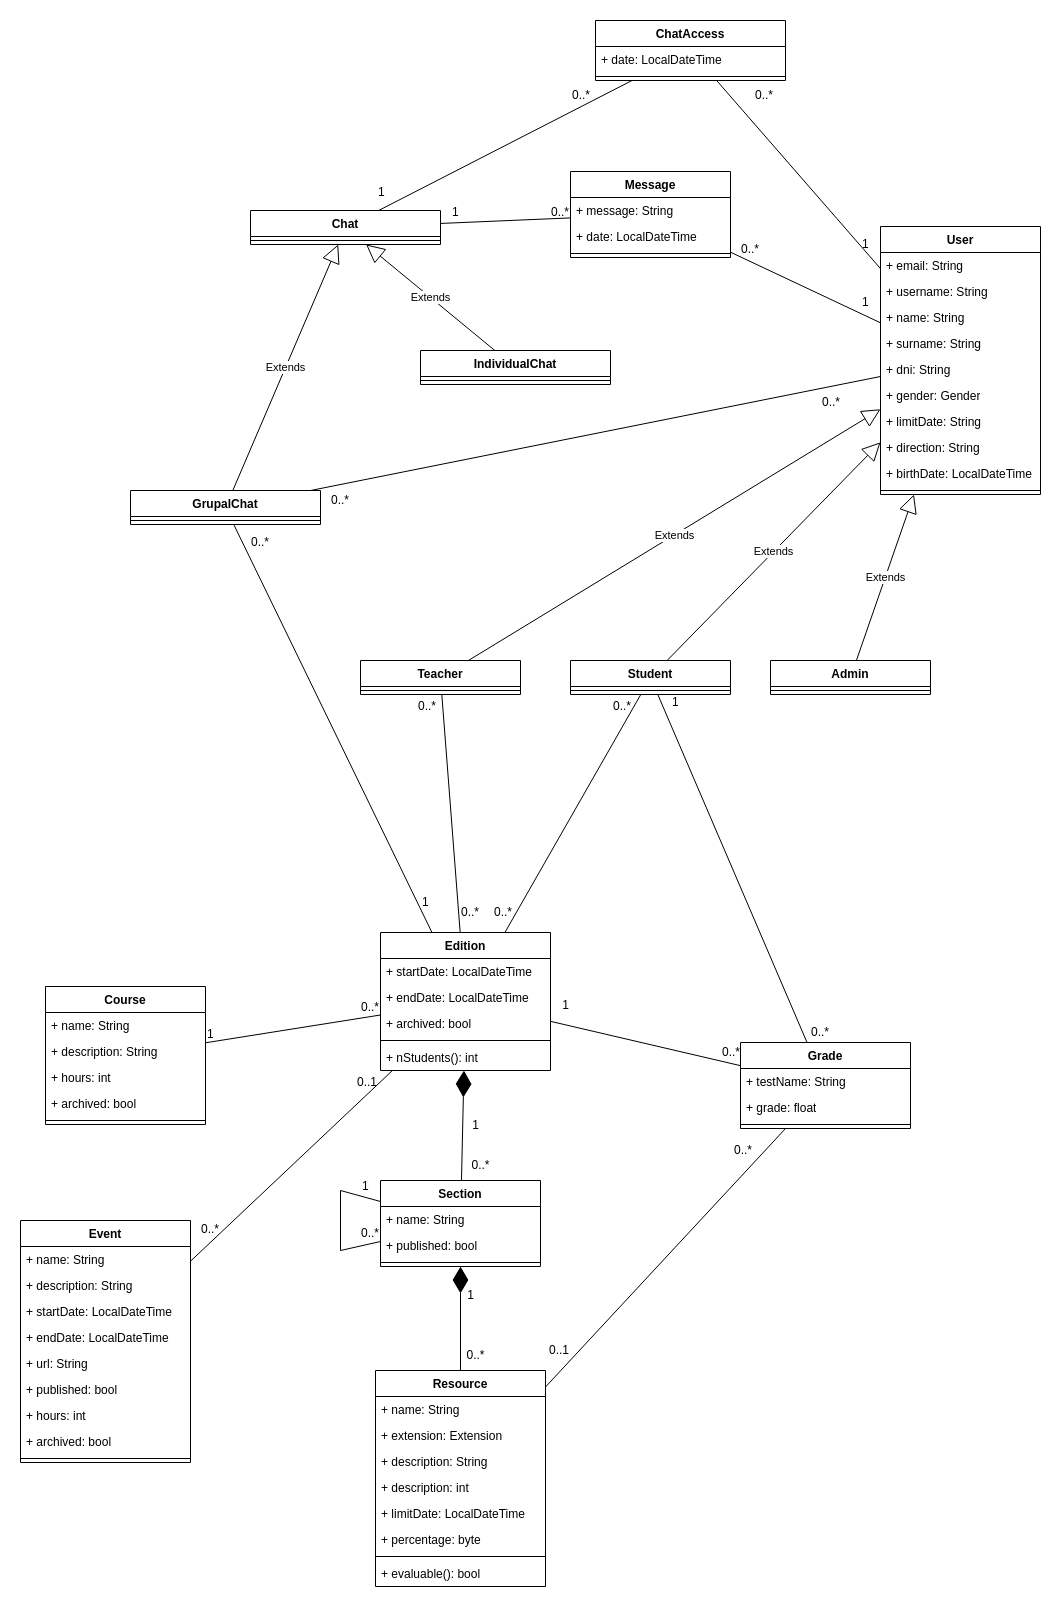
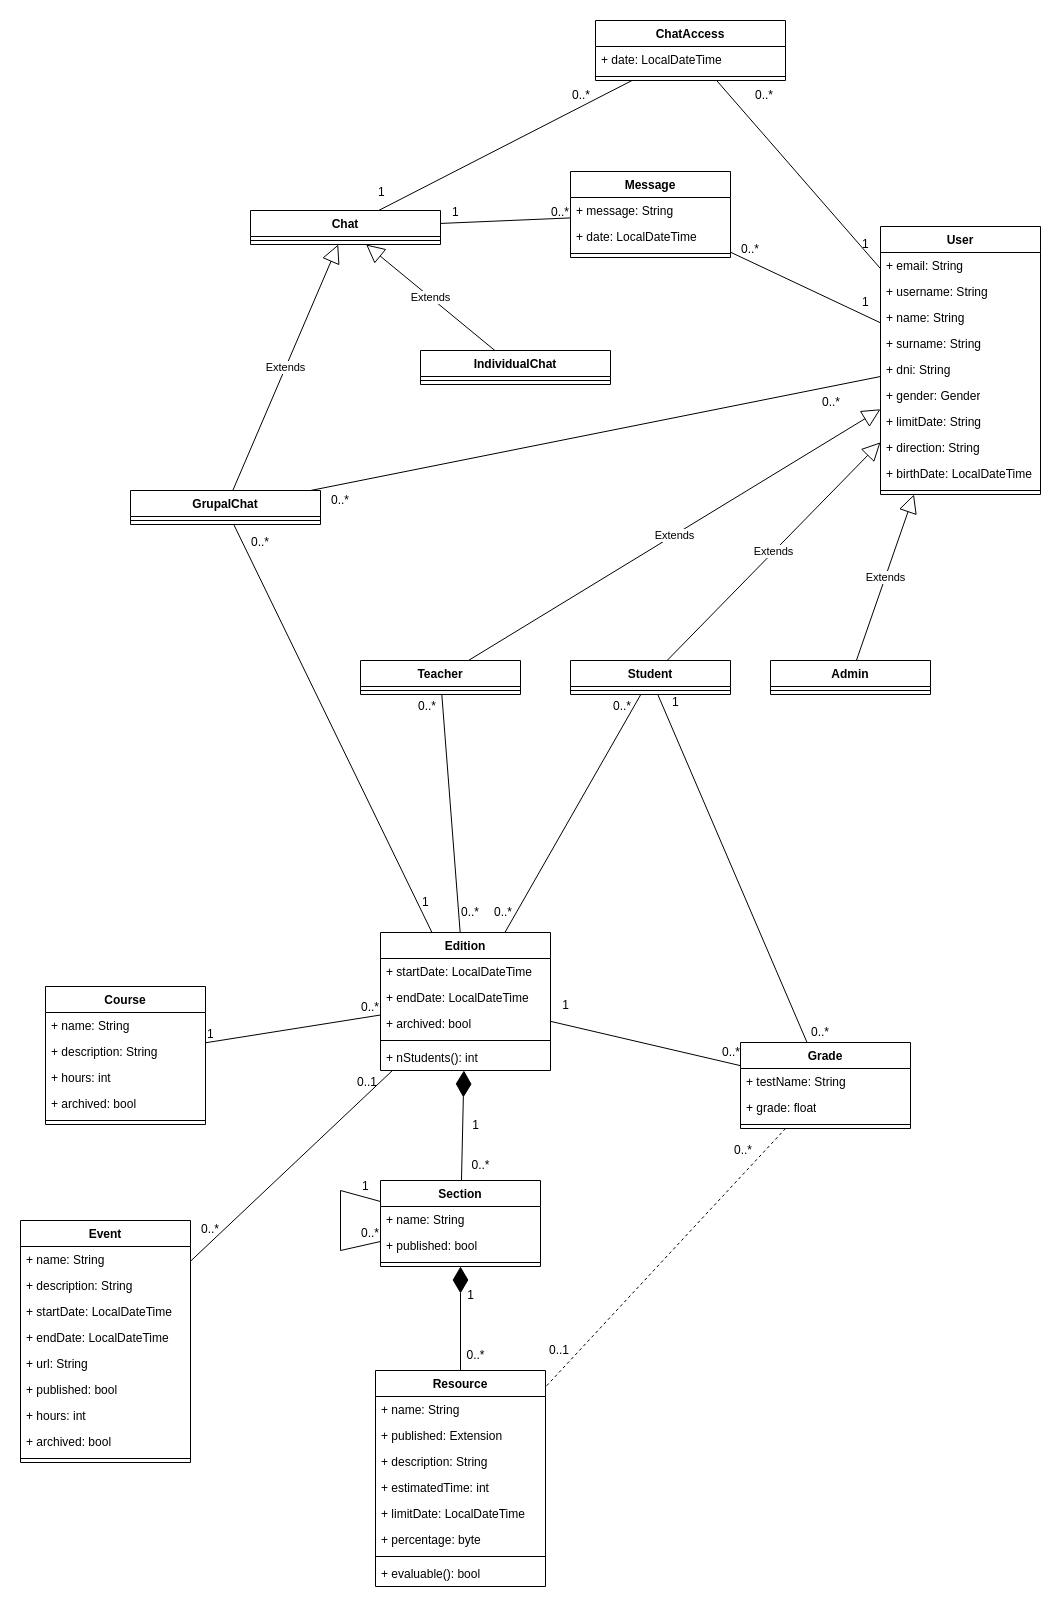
edge "Grade" -- "Resource": style solid -> dashed
node "+ extension: Extension": label "+ extension: Extension" -> "+ published: Extension"
node "+ description: int": label "+ description: int" -> "+ estimatedTime: int"
